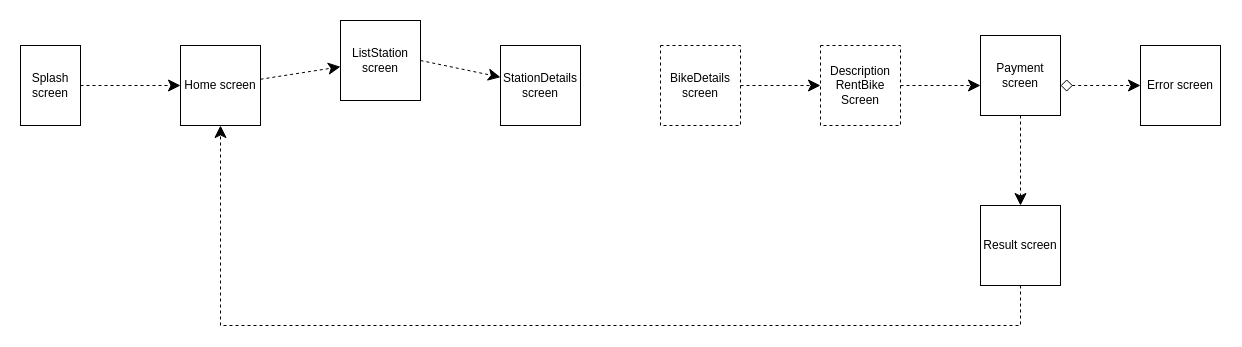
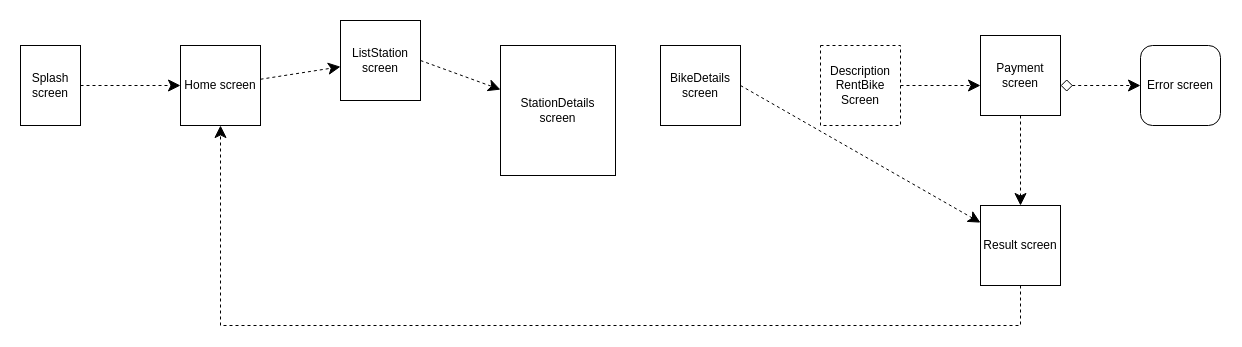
node "StationDetails screen": size 80x80 -> 115x130
node "BikeDetails screen": style dashed -> solid
edge "BikeDetails screen" -> "Description RentBike Screen": now "BikeDetails screen" -> "Result screen"
node "Error screen": shape rectangle -> rounded rectangle
